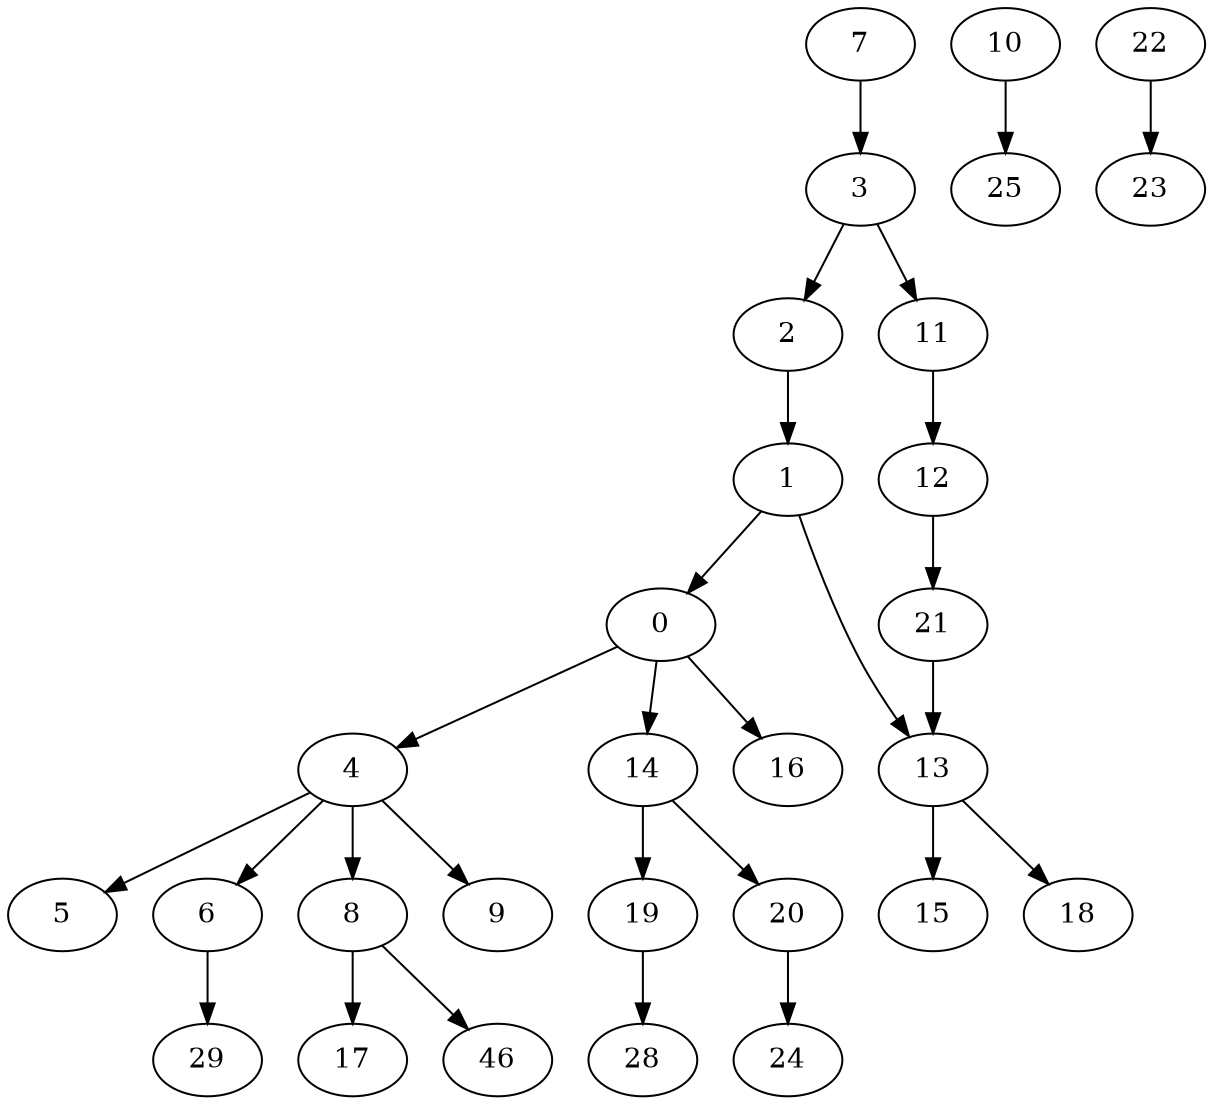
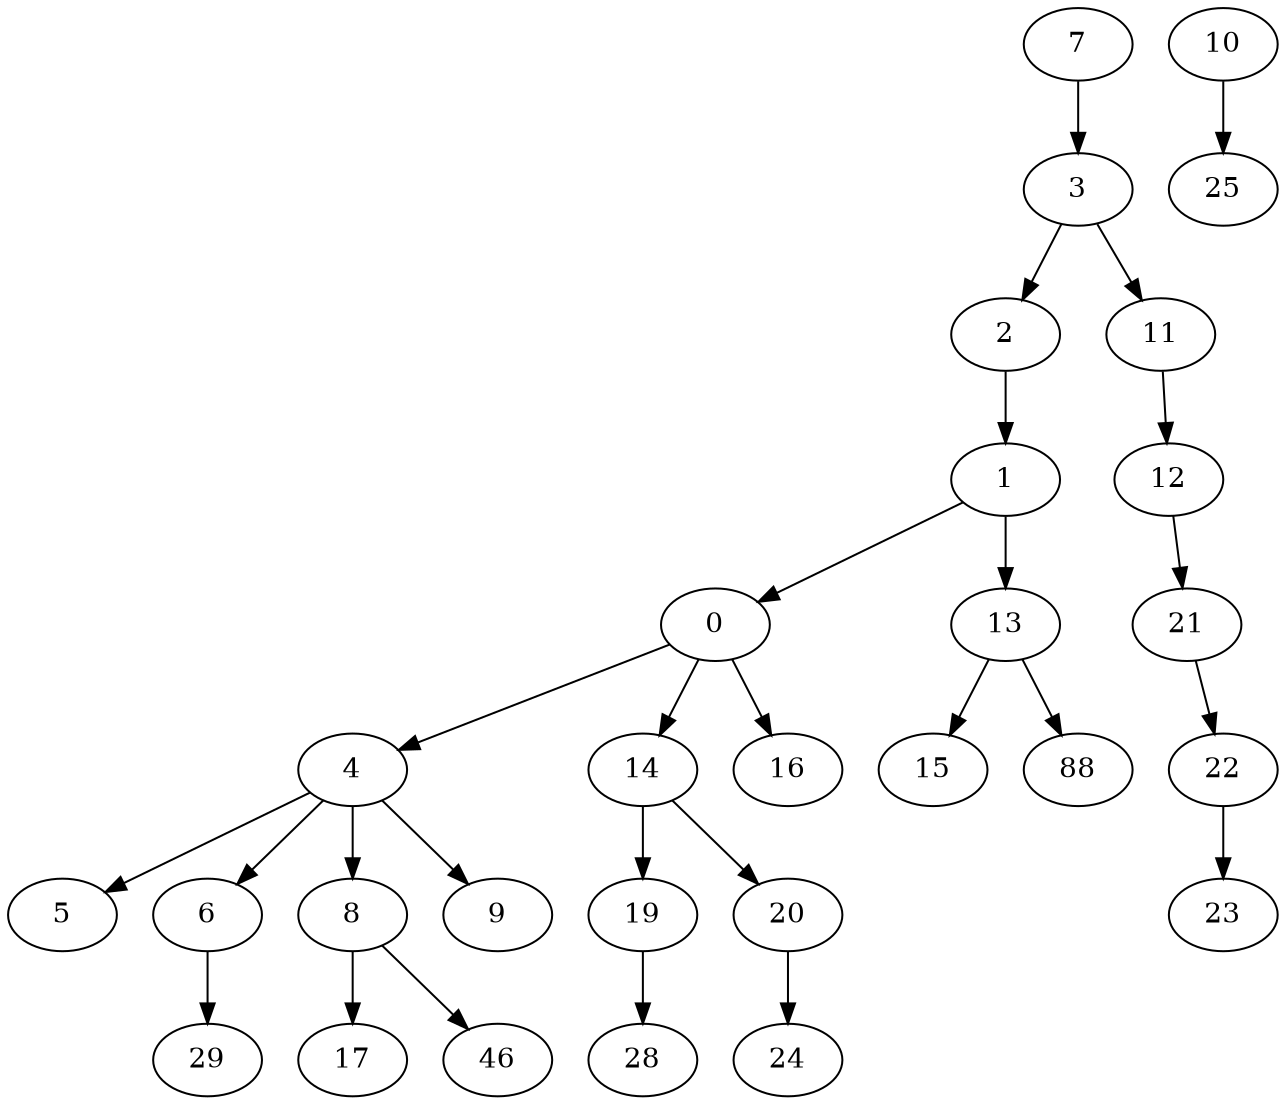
edge "21" -> "13": now "21" -> "22"
node "18": label "18" -> "88"
